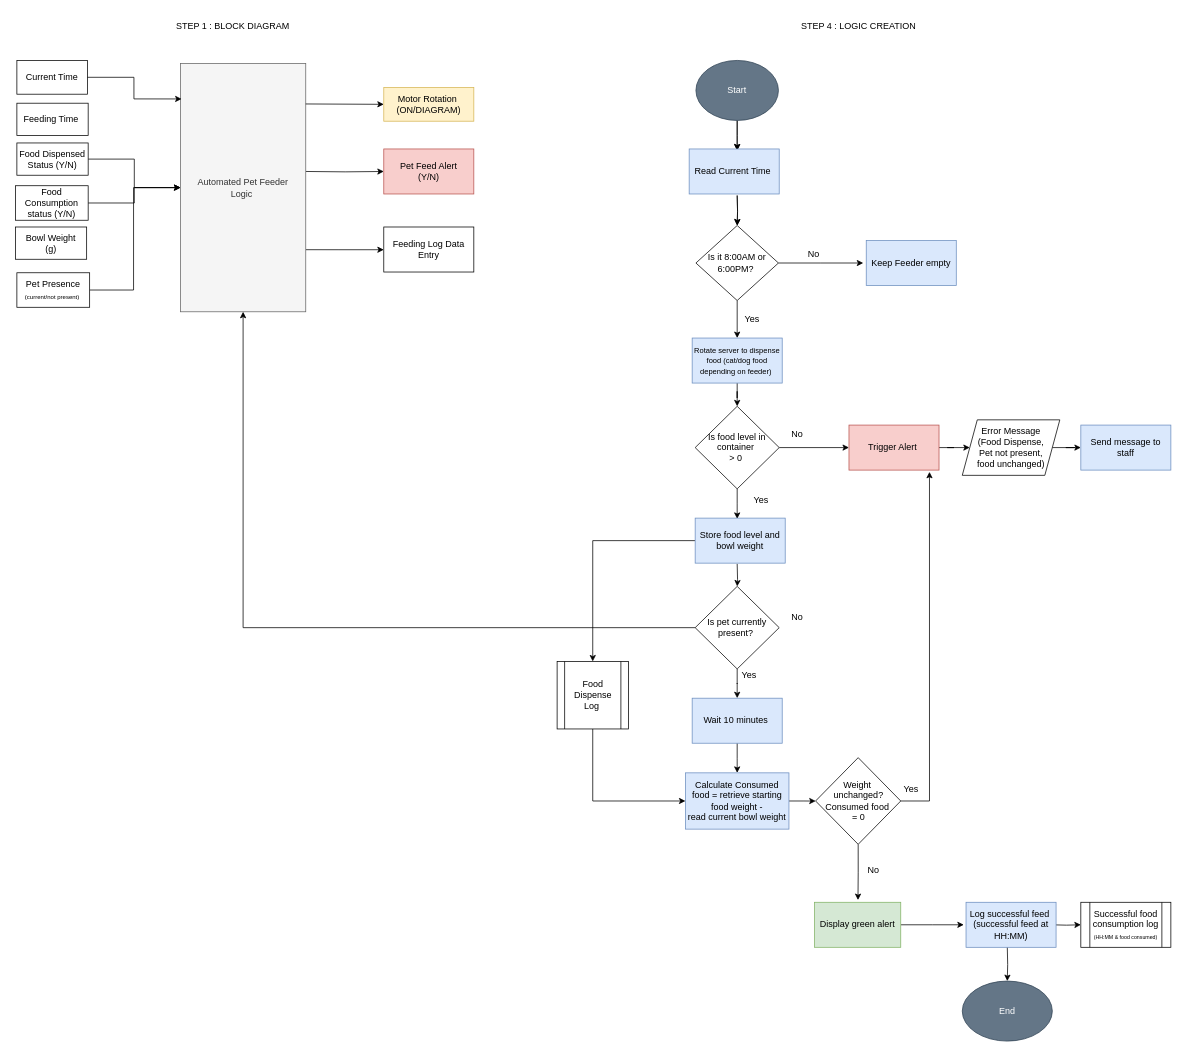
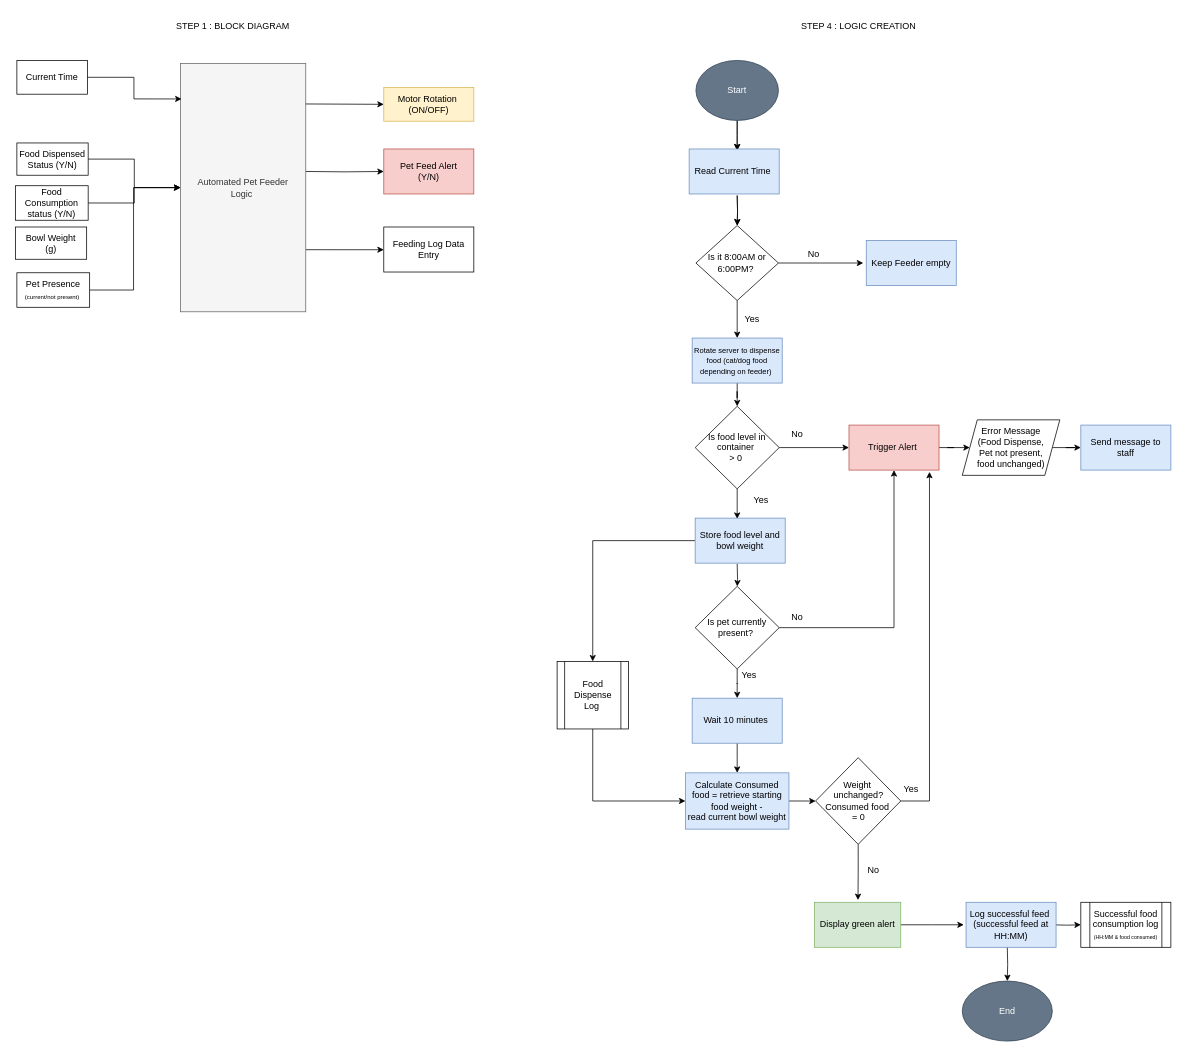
node "Motor Rotation (ON/DIAGRAM)": label "Motor Rotation (ON/DIAGRAM)" -> "Motor Rotation (ON/OFF)"
node "Feeding Time": removed
edge "Is pet currently present?" -> "Automated Pet Feeder Logic": now "Is pet currently present?" -> "Trigger Alert"
